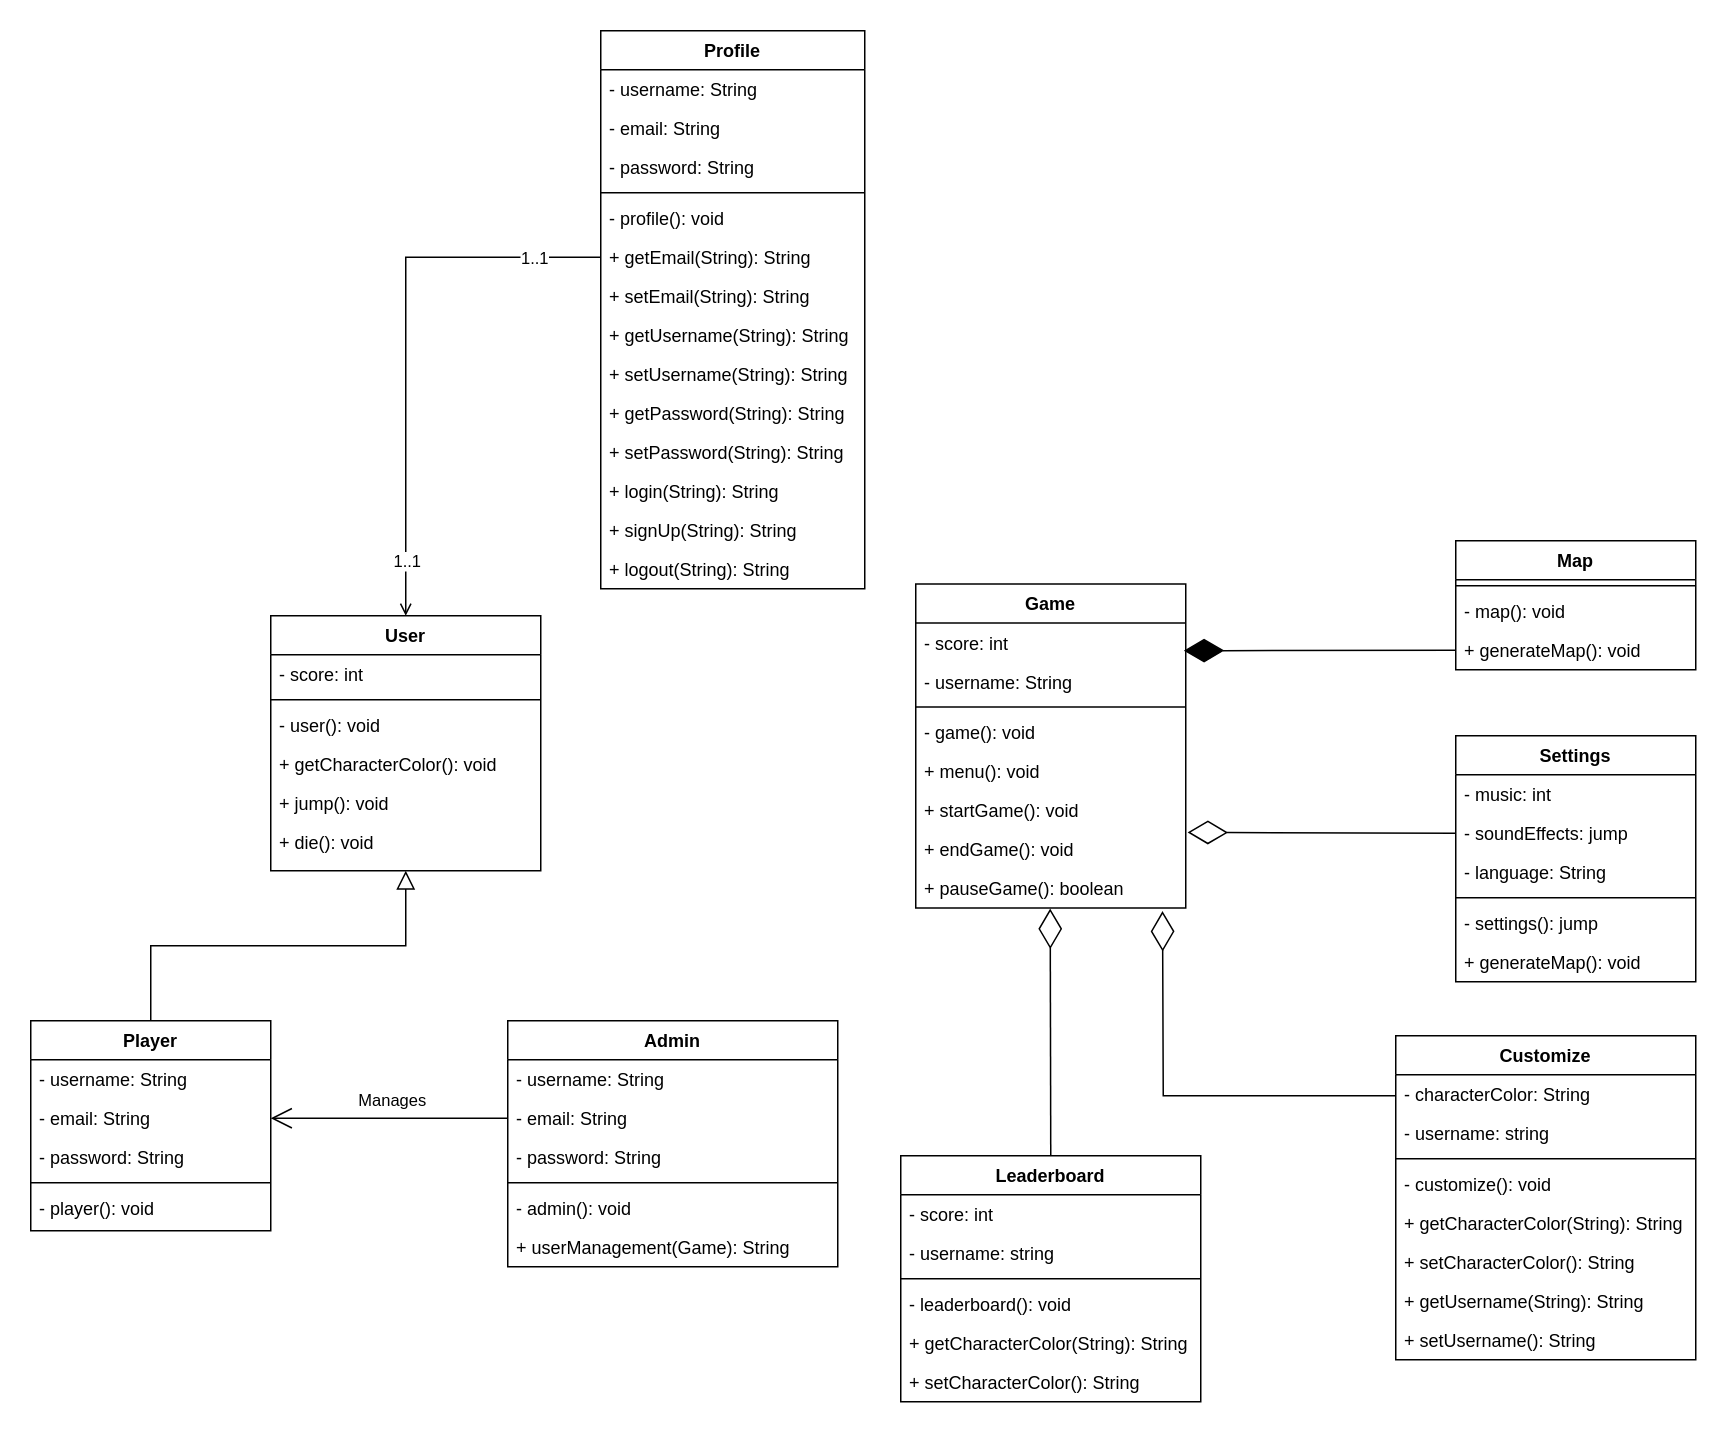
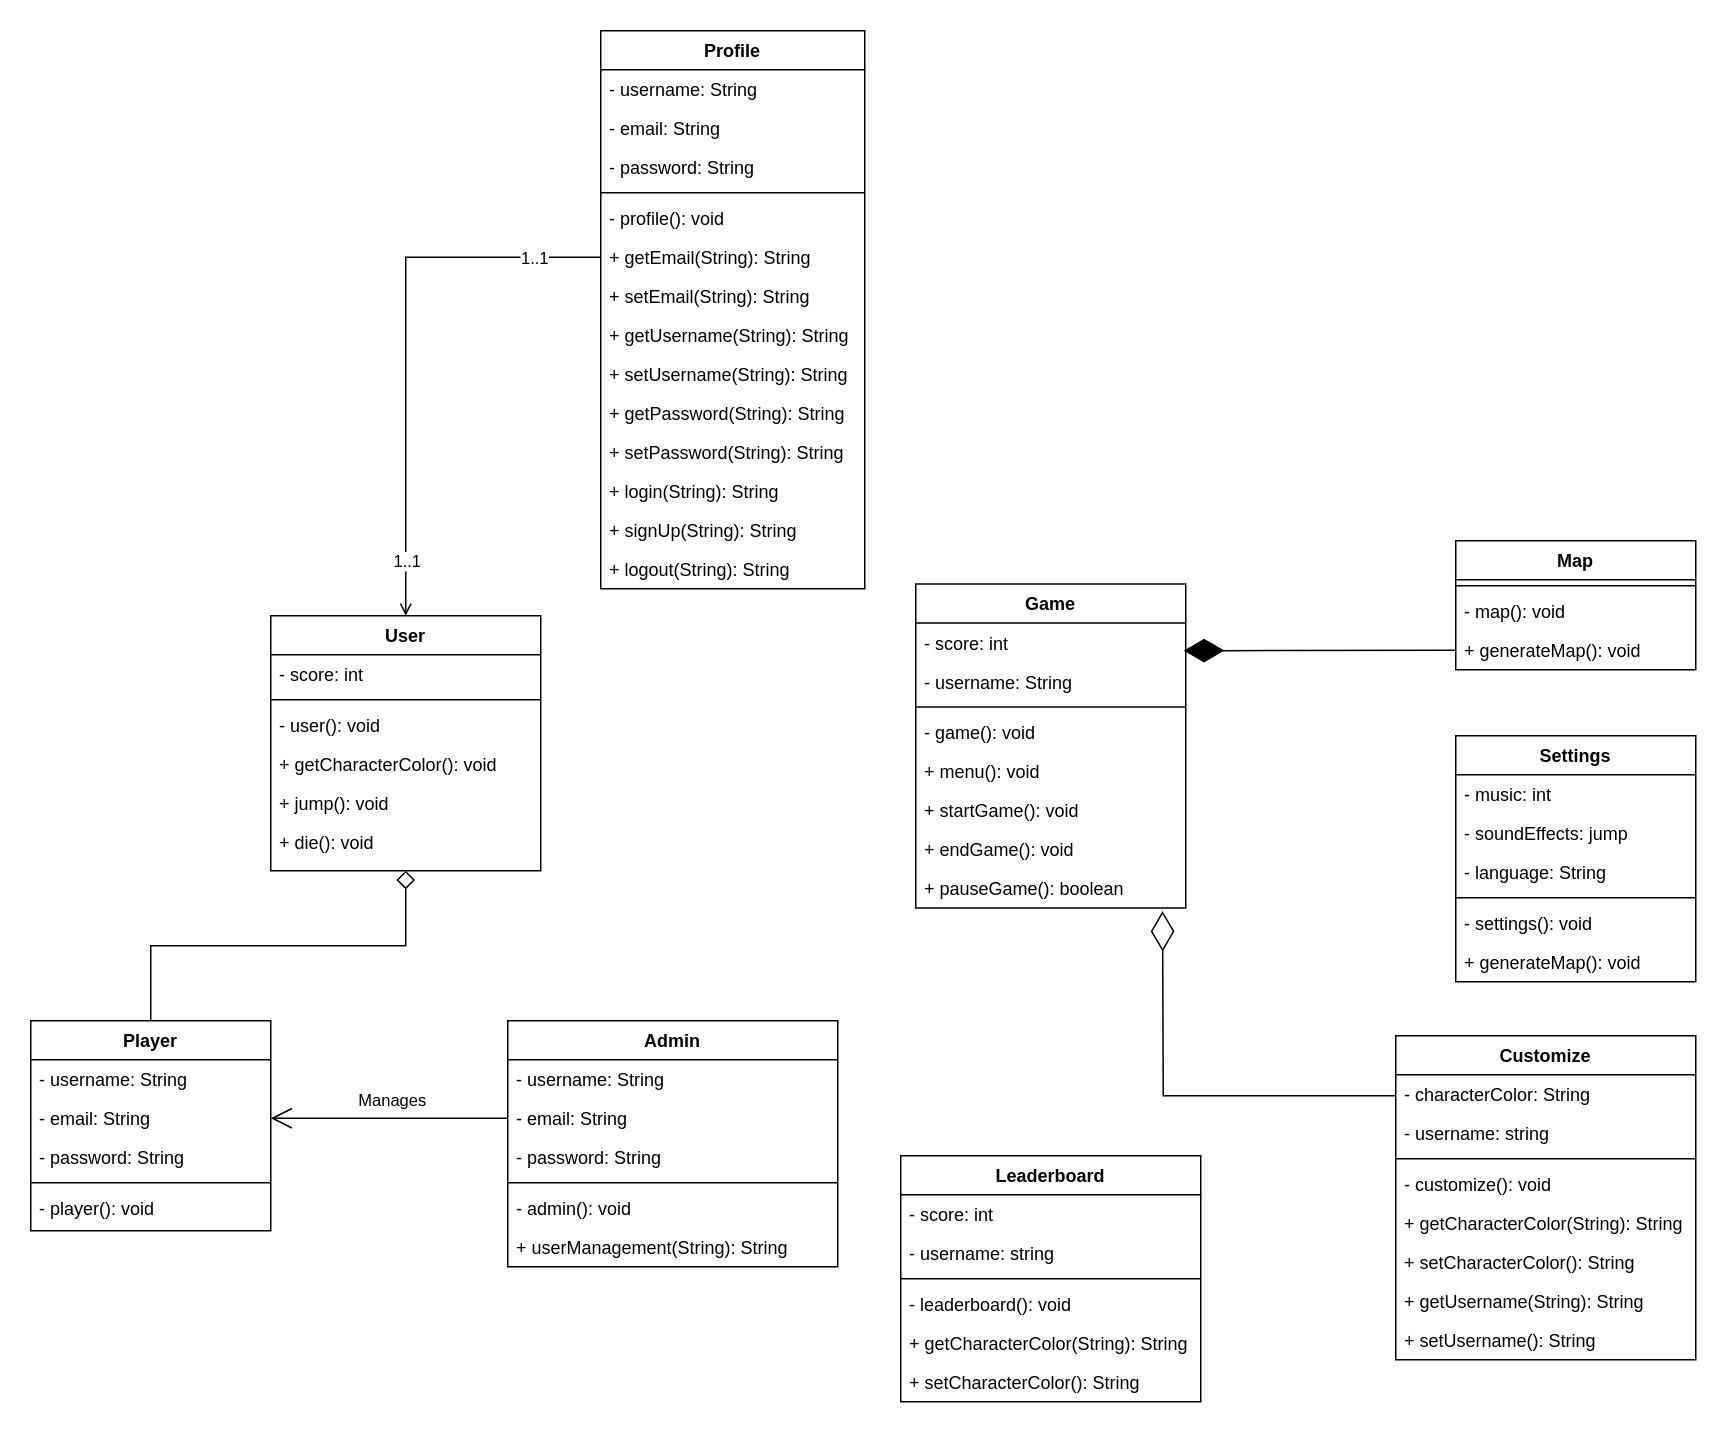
edge "- soundEffects: jump" -> "+ endGame(): void": removed
edge "Player" -> "User": arrowhead block -> diamond
node "- settings(): jump": label "- settings(): jump" -> "- settings(): void"
edge "Leaderboard" -> "+ pauseGame(): boolean": removed
node "+ userManagement(Game): String": label "+ userManagement(Game): String" -> "+ userManagement(String): String"
